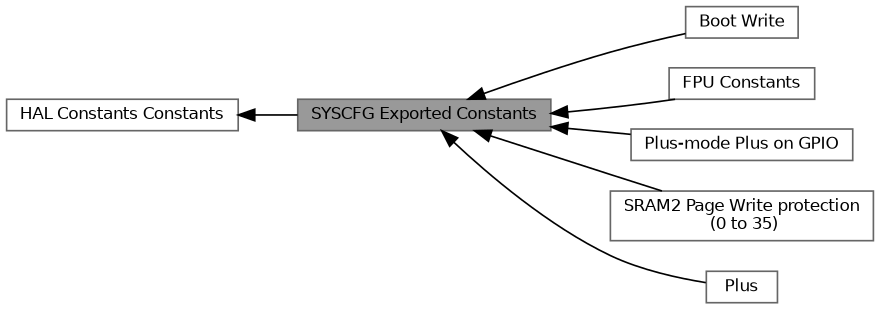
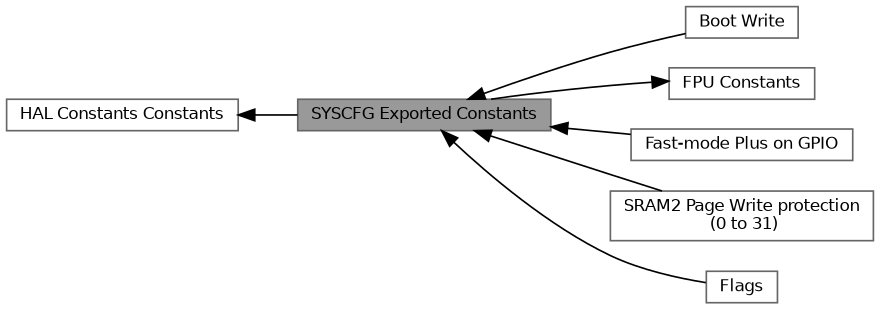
edge "FPU Constants" -> "SYSCFG Exported Constants": reversed
node "Plus-mode Plus on GPIO": label "Plus-mode Plus on GPIO" -> "Fast-mode Plus on GPIO"
node "SRAM2 Page Write protection (0 to 35)": label "SRAM2 Page Write protection (0 to 35)" -> "SRAM2 Page Write protection (0 to 31)"
node "Plus": label "Plus" -> "Flags"
